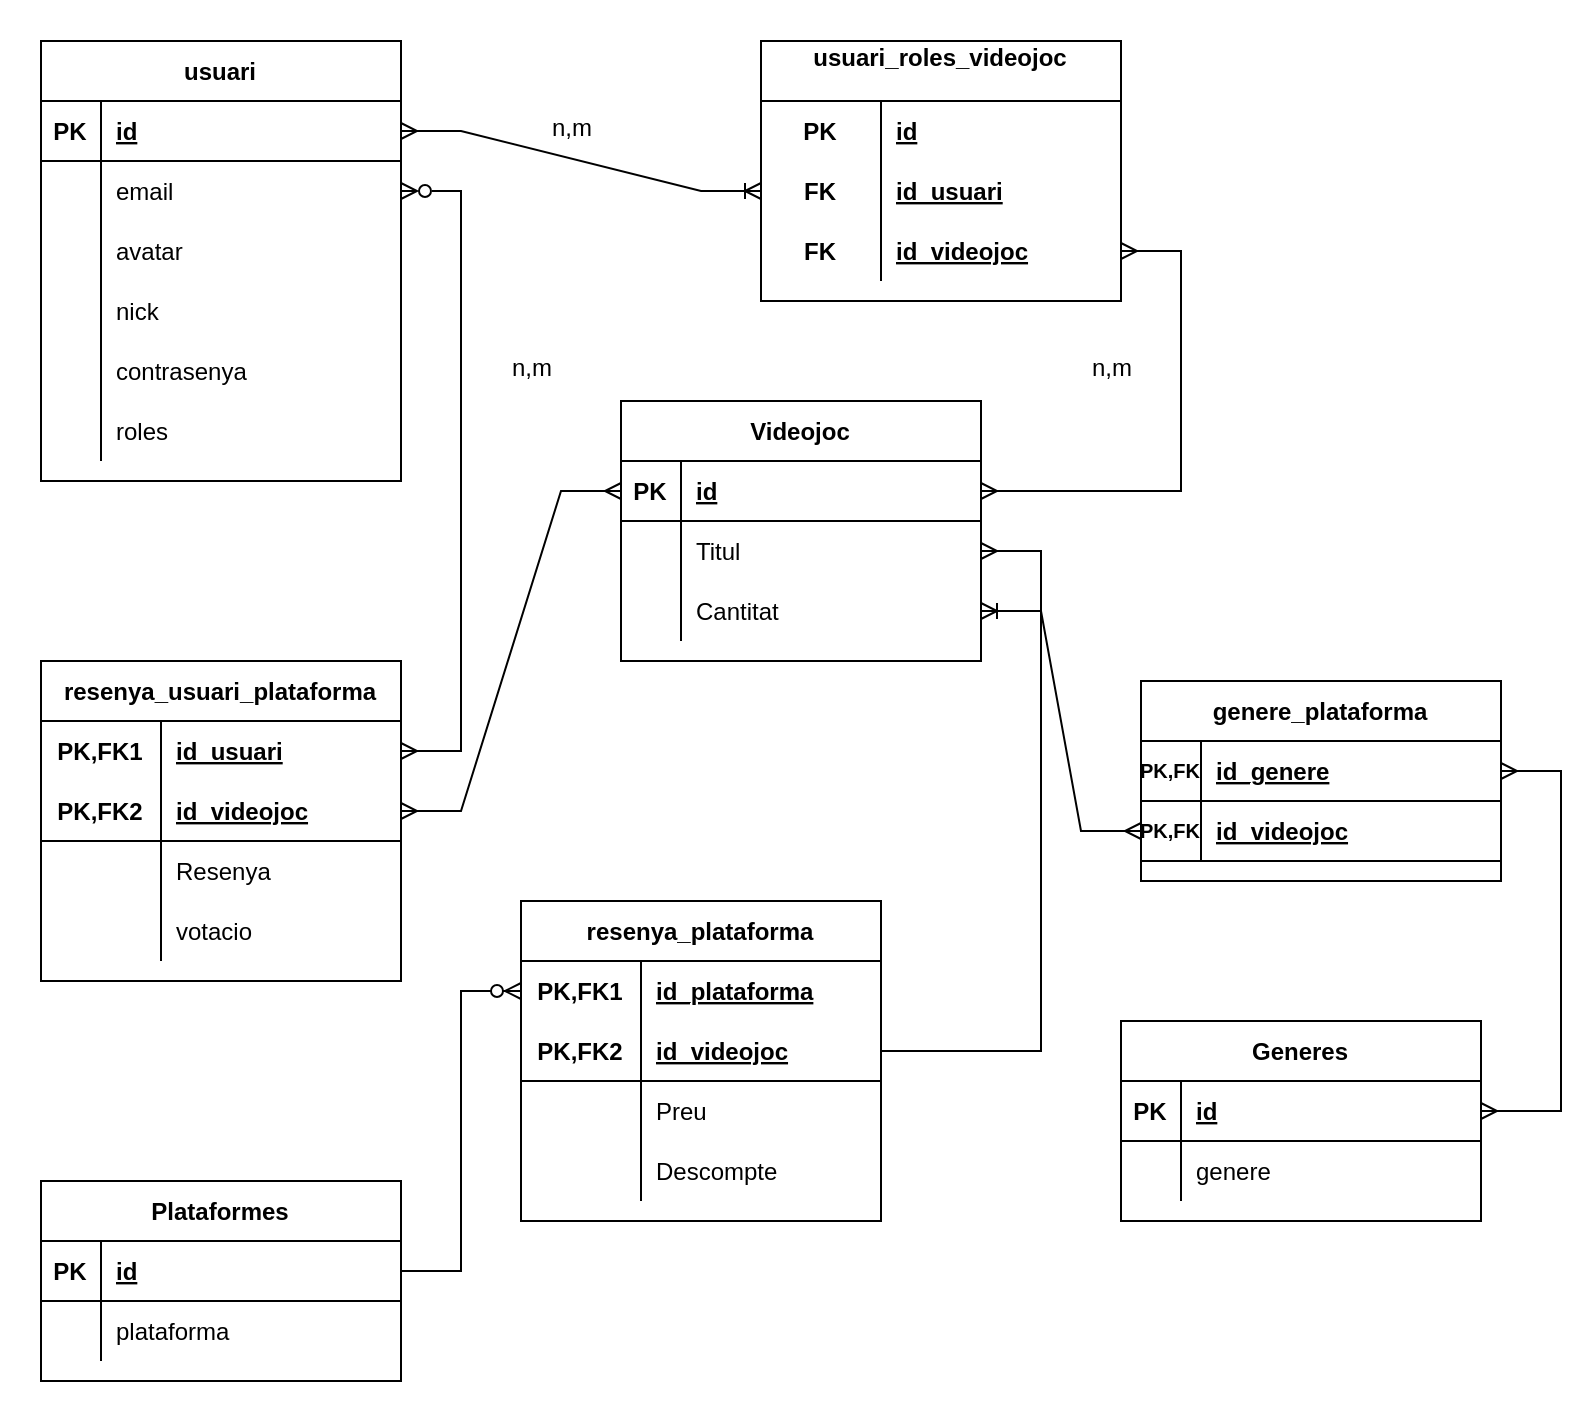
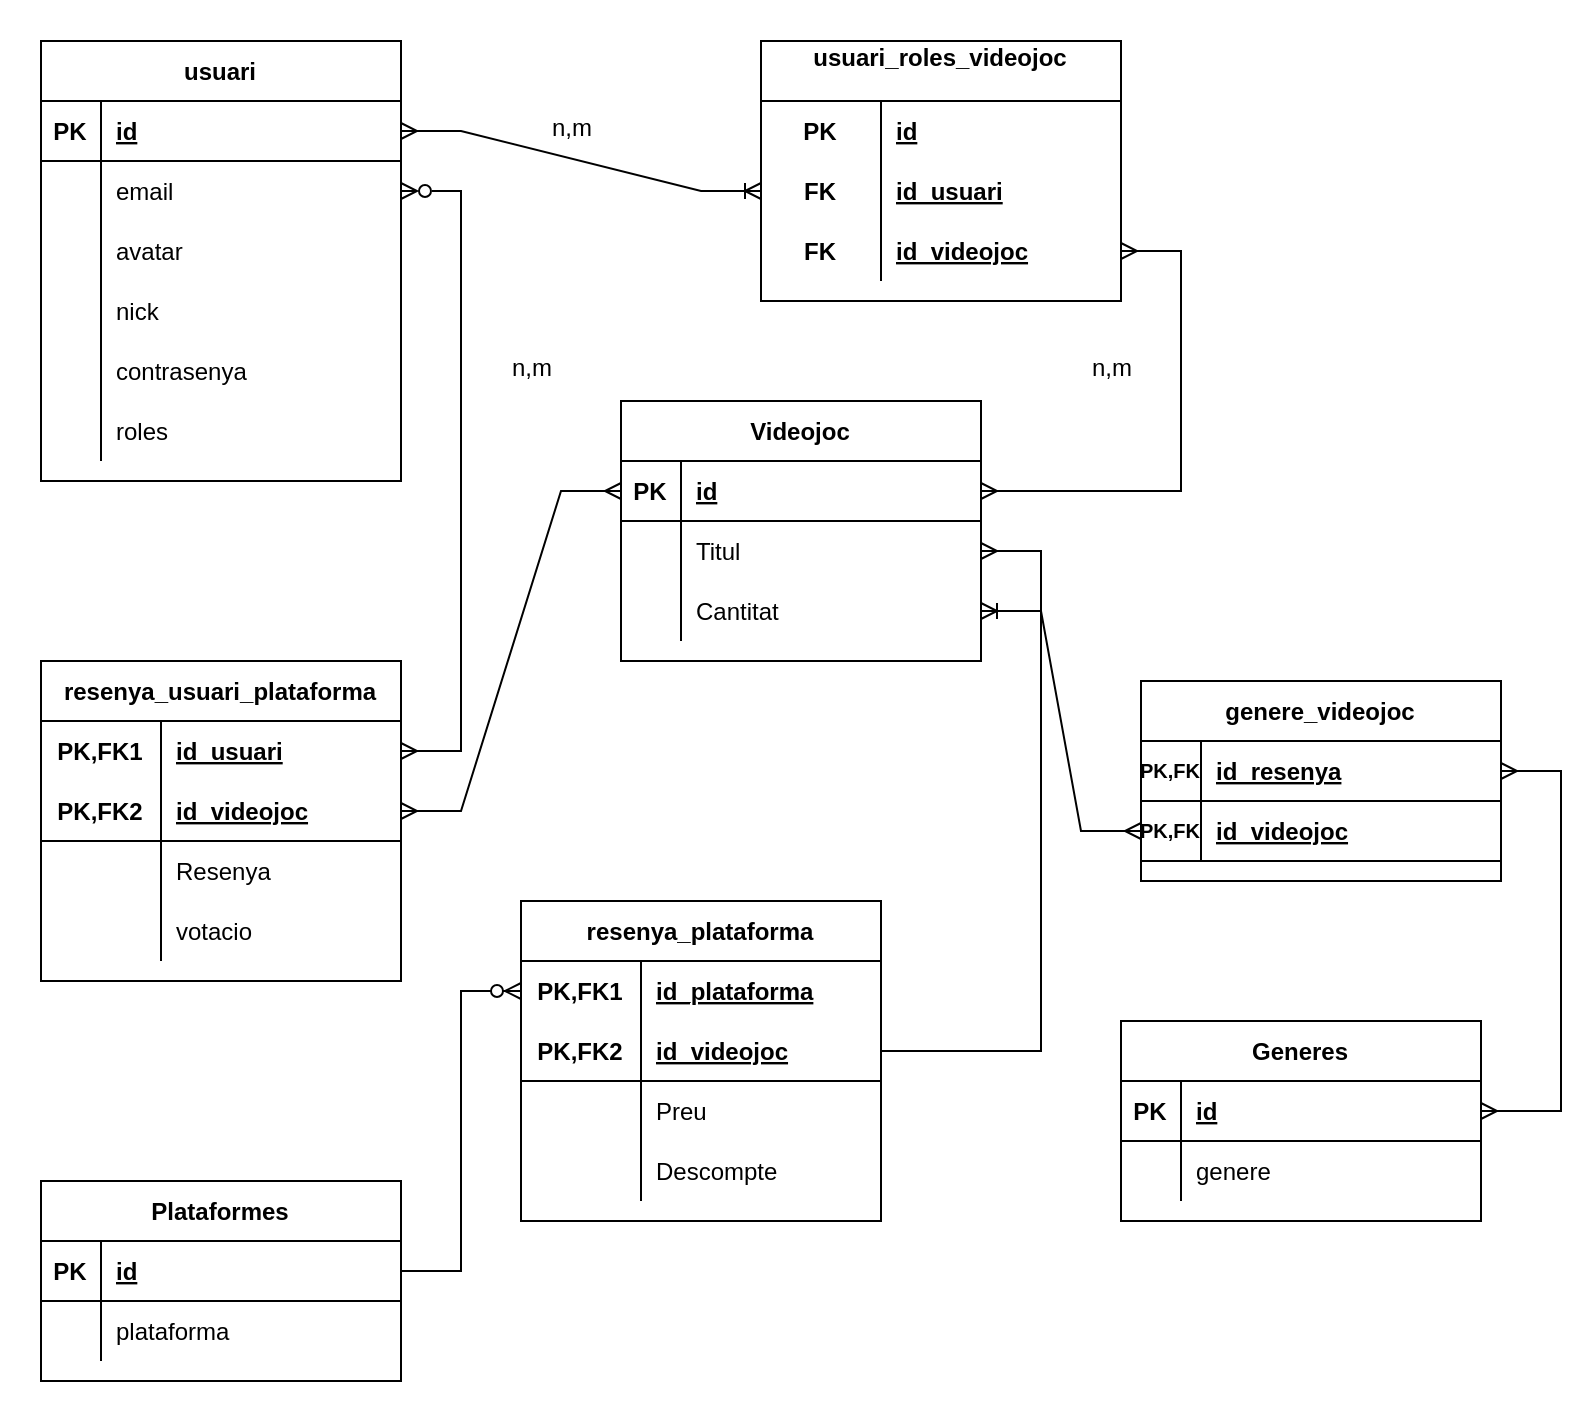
node "genere_plataforma": label "genere_plataforma" -> "genere_videojoc"
node "id_genere": label "id_genere" -> "id_resenya"
